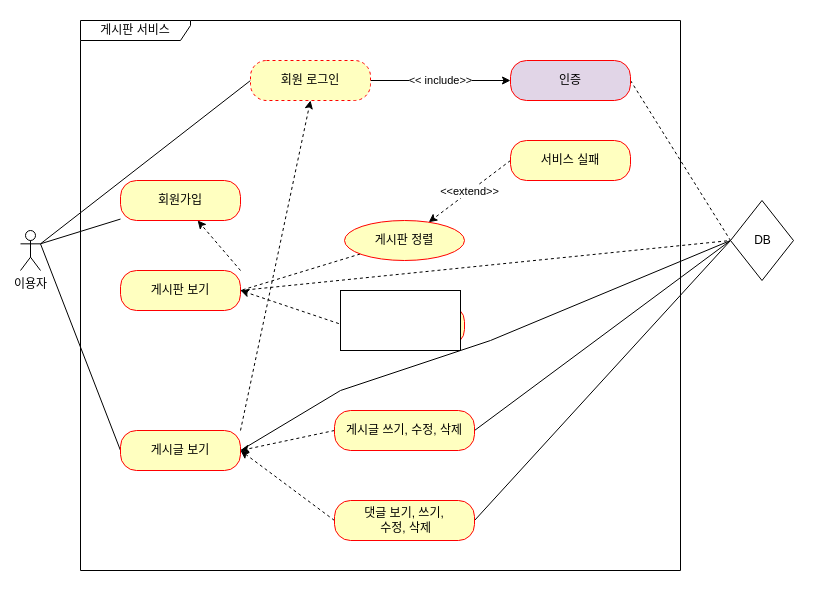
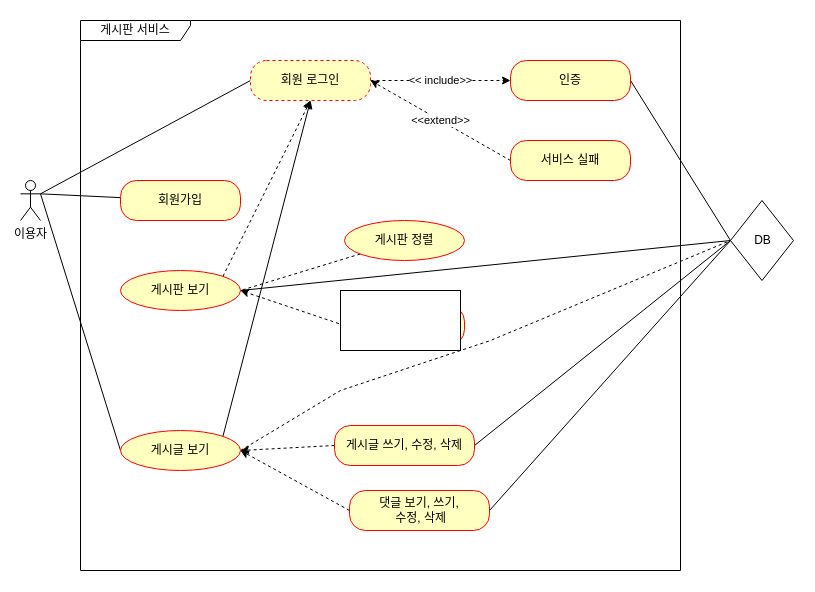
edge "회원 로그인" -> "인증": style solid -> dashed
node "인증": fillcolor #e1d5e7 -> #ffffc0
edge "인증" -- "DB": style dashed -> solid
edge "서비스 실패" -> "게시판 정렬": now "서비스 실패" -> "회원 로그인"
edge "게시판 보기" -> "회원가입": now "게시판 보기" -> "회원 로그인"
node "이용자": moved (31, 251) -> (31, 201)
edge "DB" -- "게시판 보기": style dashed -> solid
edge "게시글 보기" -> "회원 로그인": style dashed -> solid
node "게시판 보기": shape rounded rectangle -> ellipse
edge "DB" -- "게시글 보기": style solid -> dashed
node "게시글 쓰기, 수정, 삭제": moved (405, 431) -> (405, 446)
node "게시글 보기": shape rounded rectangle -> ellipse
node "댓글 보기, 쓰기, 수정, 삭제": moved (405, 521) -> (420, 511)
